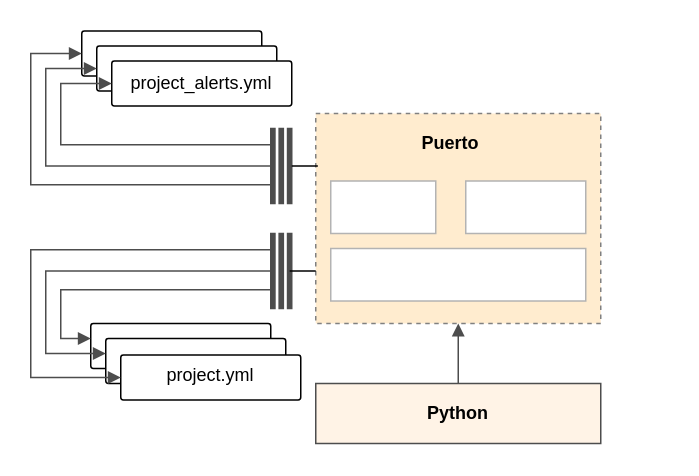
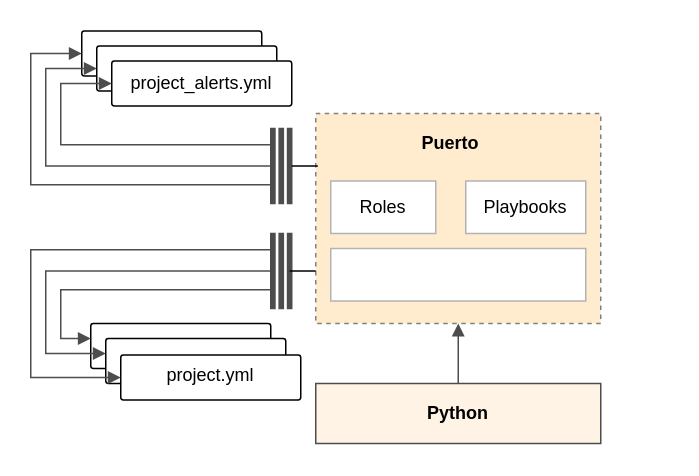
node "Roles": added
node "Playbooks": added
